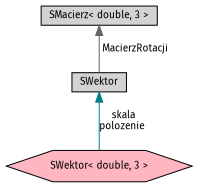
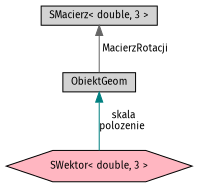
node "SWektor": label "SWektor" -> "ObiektGeom"
